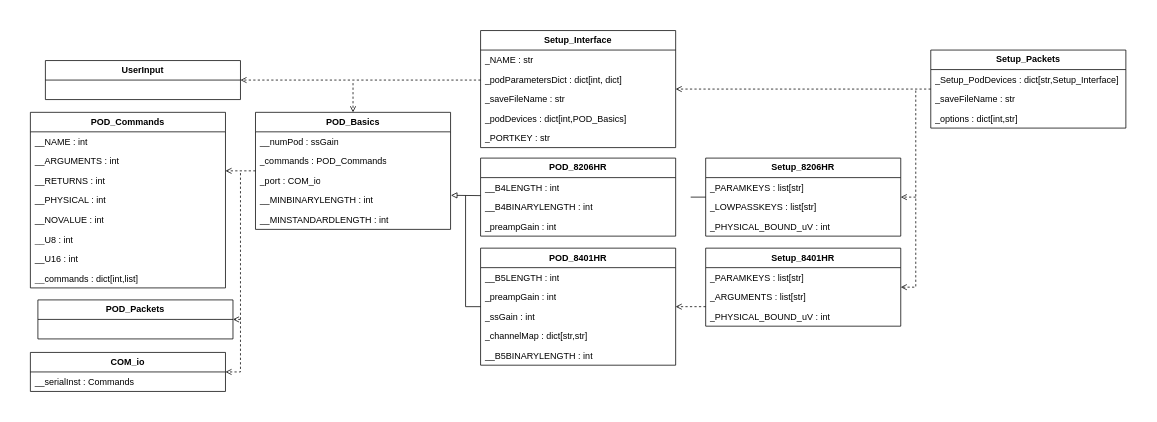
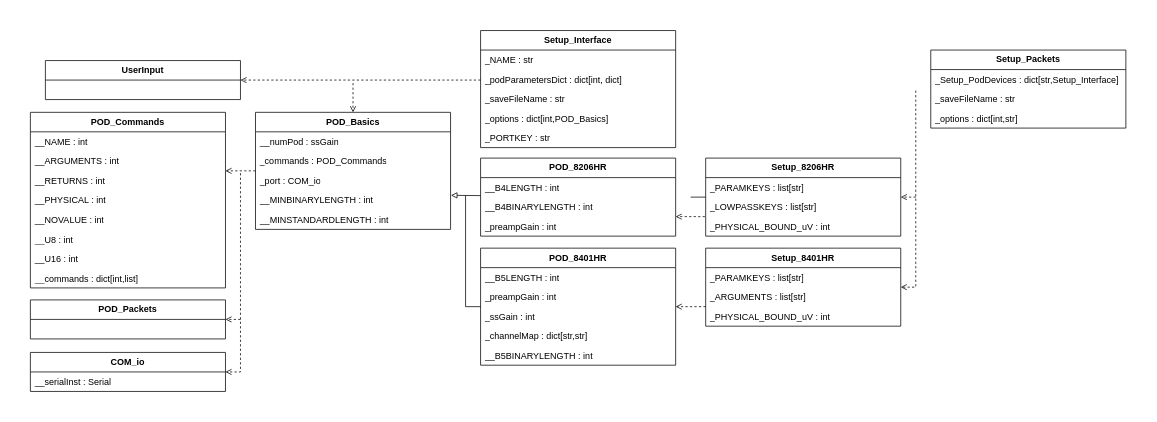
edge "Setup_Packets" -> "Setup_Interface": removed
node "_podDevices : dict[int,POD_Basics]": label "_podDevices : dict[int,POD_Basics]" -> "_options : dict[int,POD_Basics]"
edge "_LOWPASSKEYS : list[str]" -> "POD_8206HR": added
node "POD_Packets": moved (135, 319) -> (128, 319)
node "__serialInst : Commands": label "__serialInst : Commands" -> "__serialInst : Serial"
